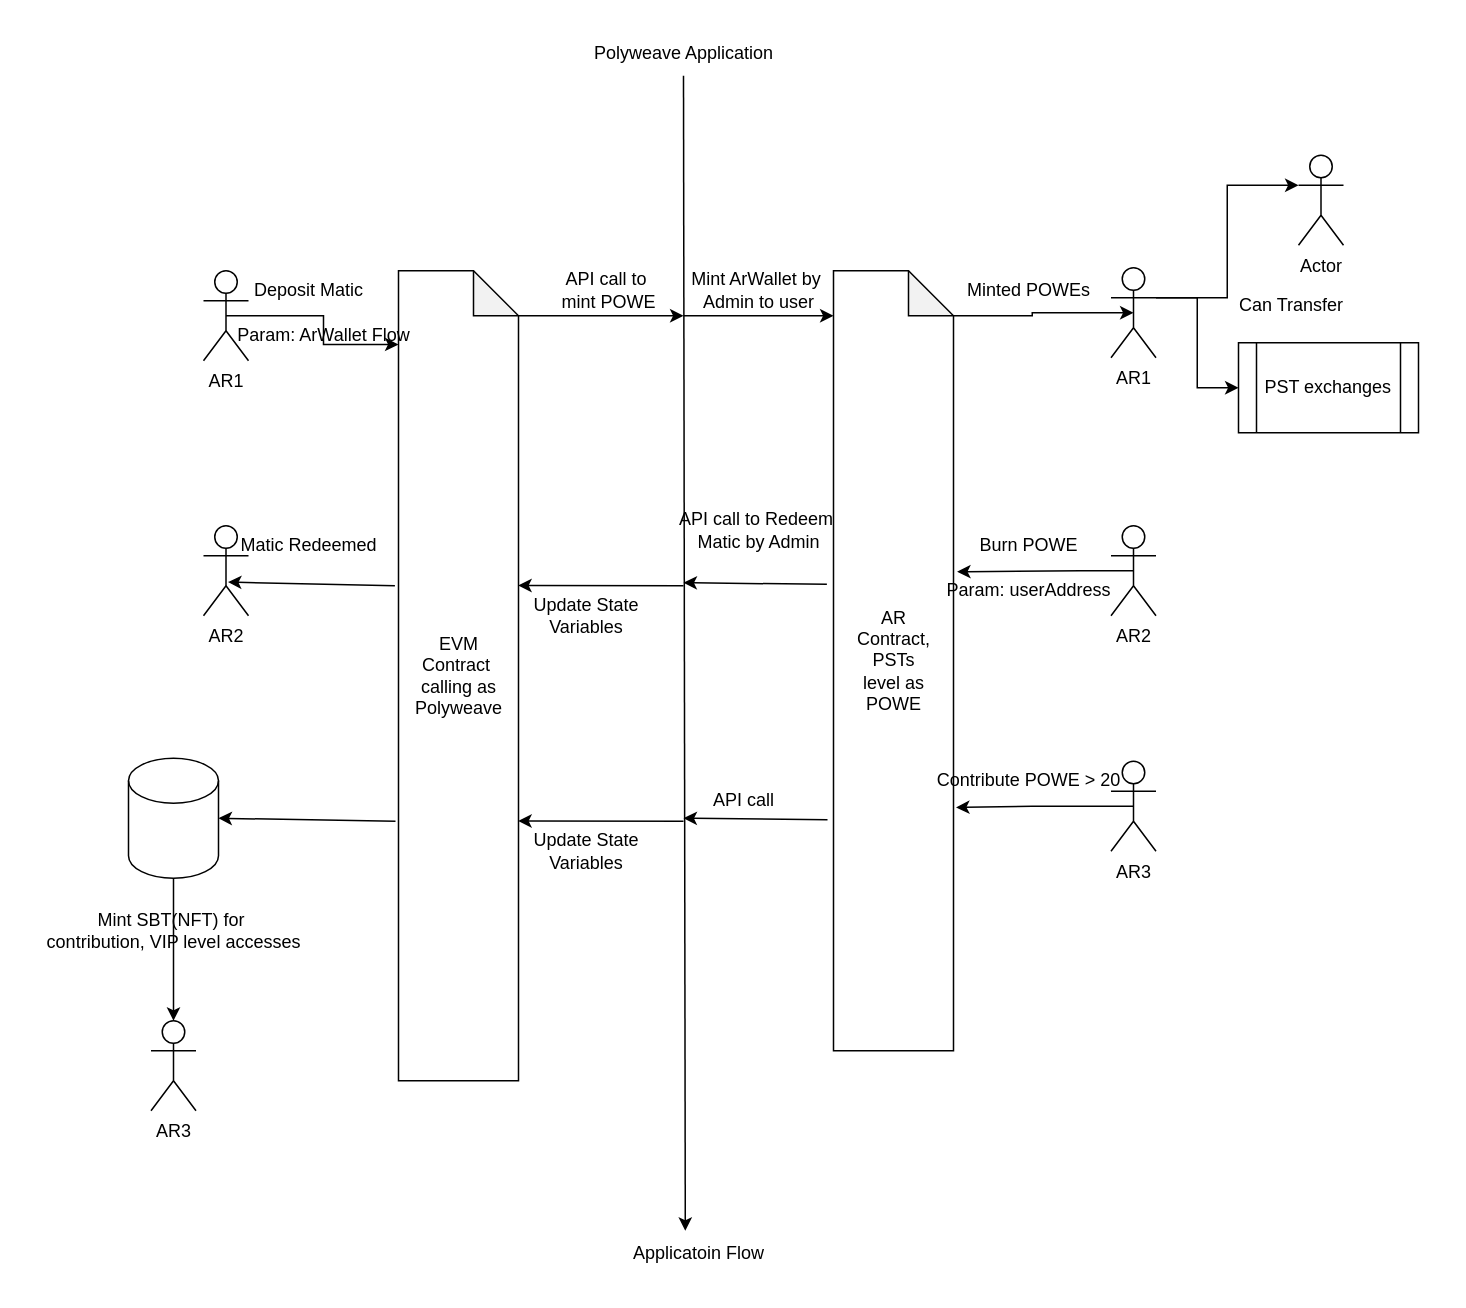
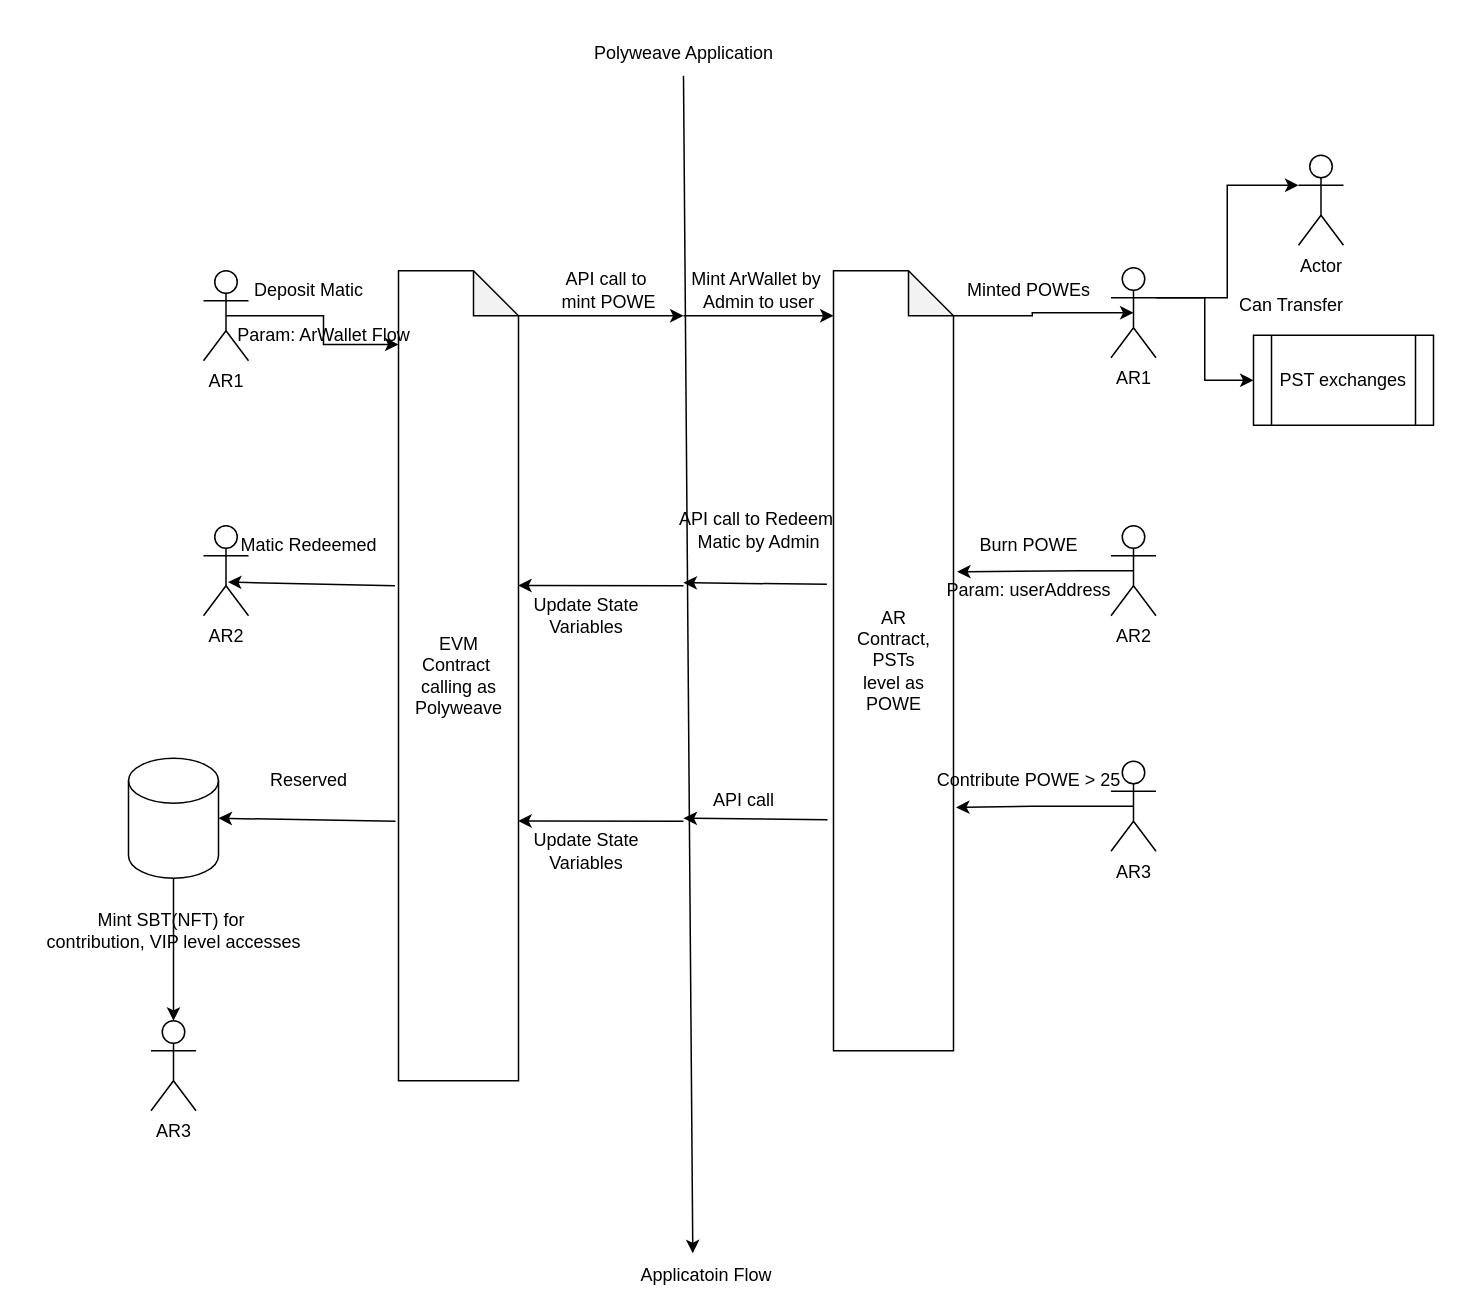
node "PST exchanges": moved (1328, 388) -> (1343, 380)
node "Reserved": added
node "Contribute POWE > 20": label "Contribute POWE > 20" -> "Contribute POWE > 25"
node "Applicatoin Flow": moved (698, 1253) -> (706, 1276)
